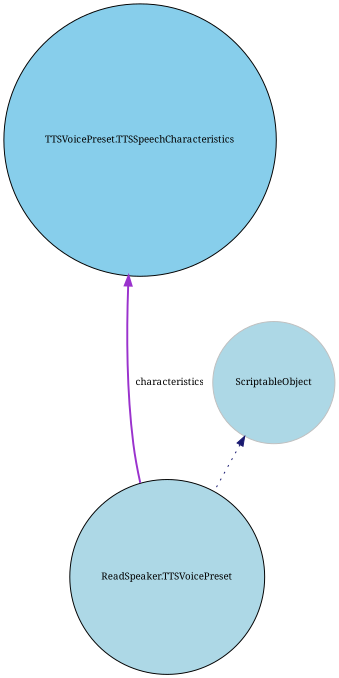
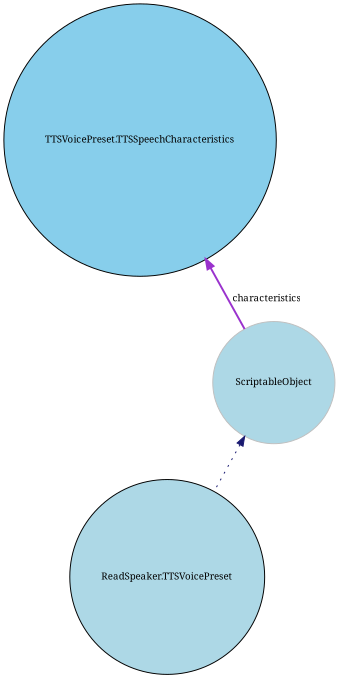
edge "ReadSpeaker.TTSVoicePreset" -> "TTSVoicePreset.TTSSpeechCharacteristics": now "ScriptableObject" -> "TTSVoicePreset.TTSSpeechCharacteristics"
